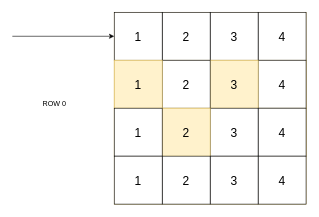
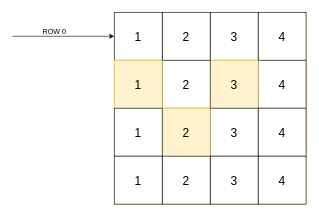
node "ROW 0": moved (54, 104) -> (54, 32)
